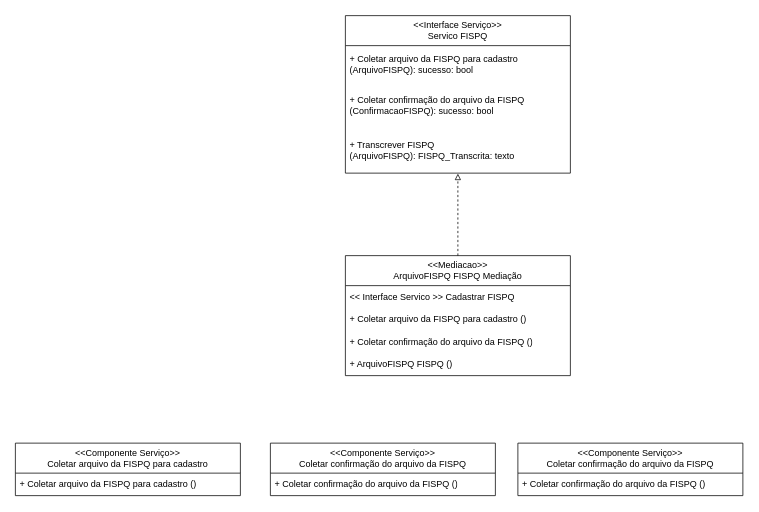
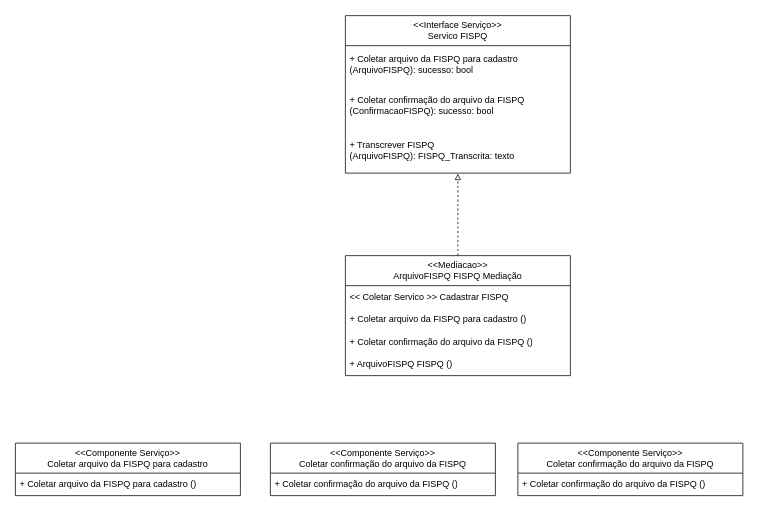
node "<< Interface Servico >> Cadastrar FISPQ": label "<< Interface Servico >> Cadastrar FISPQ" -> "<< Coletar Servico >> Cadastrar FISPQ"
